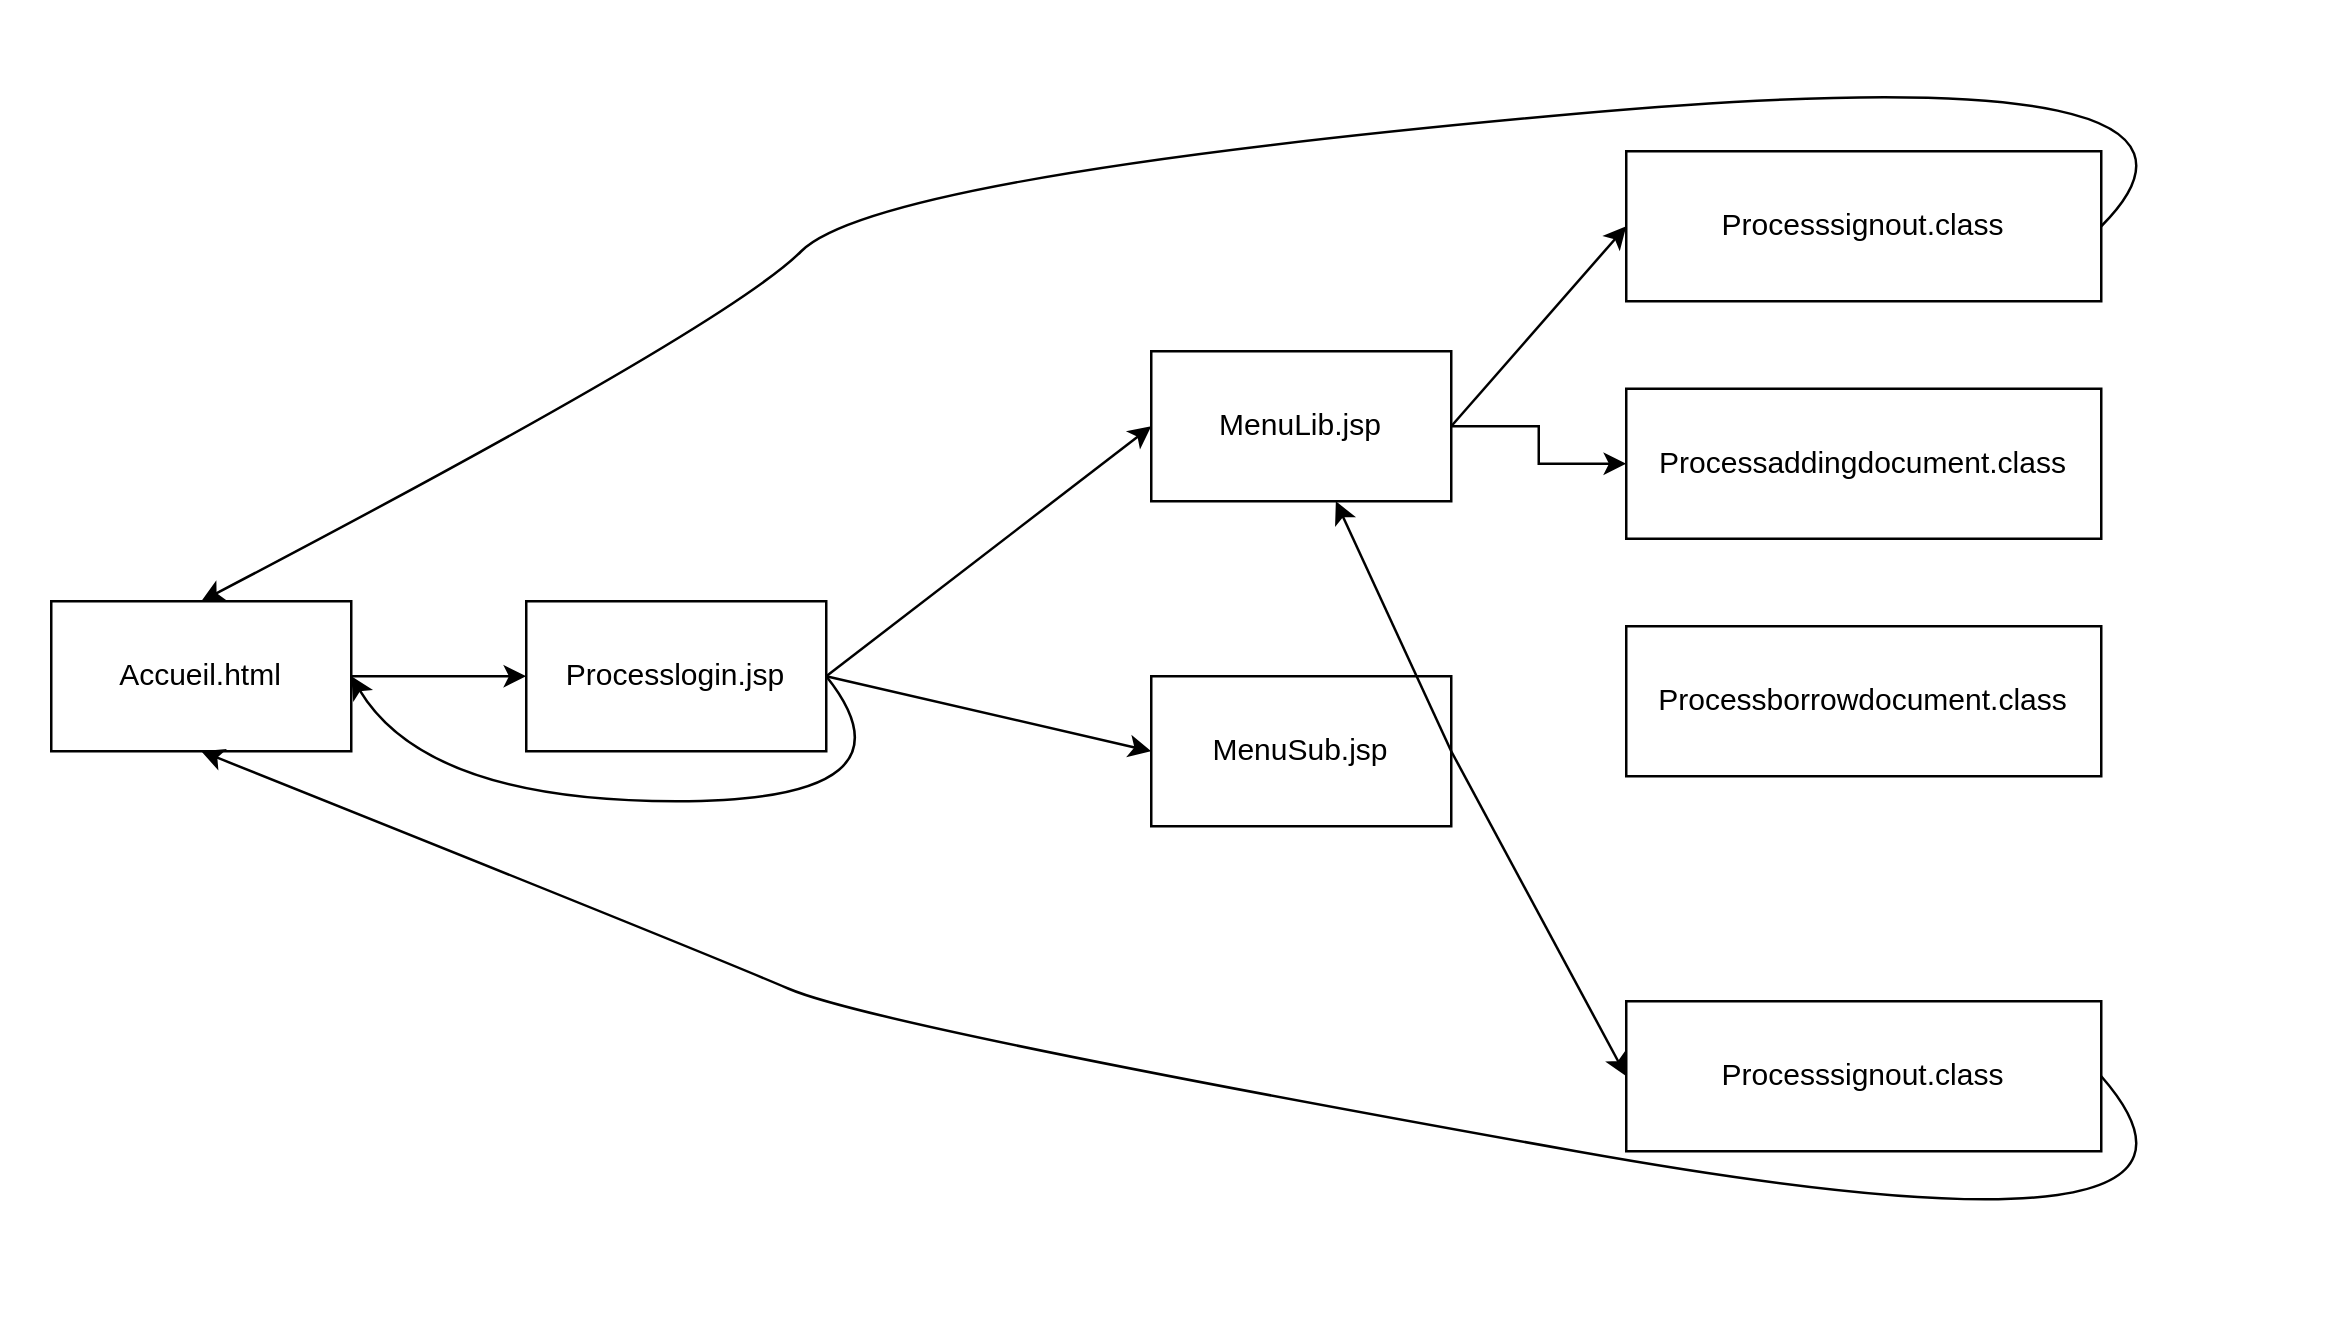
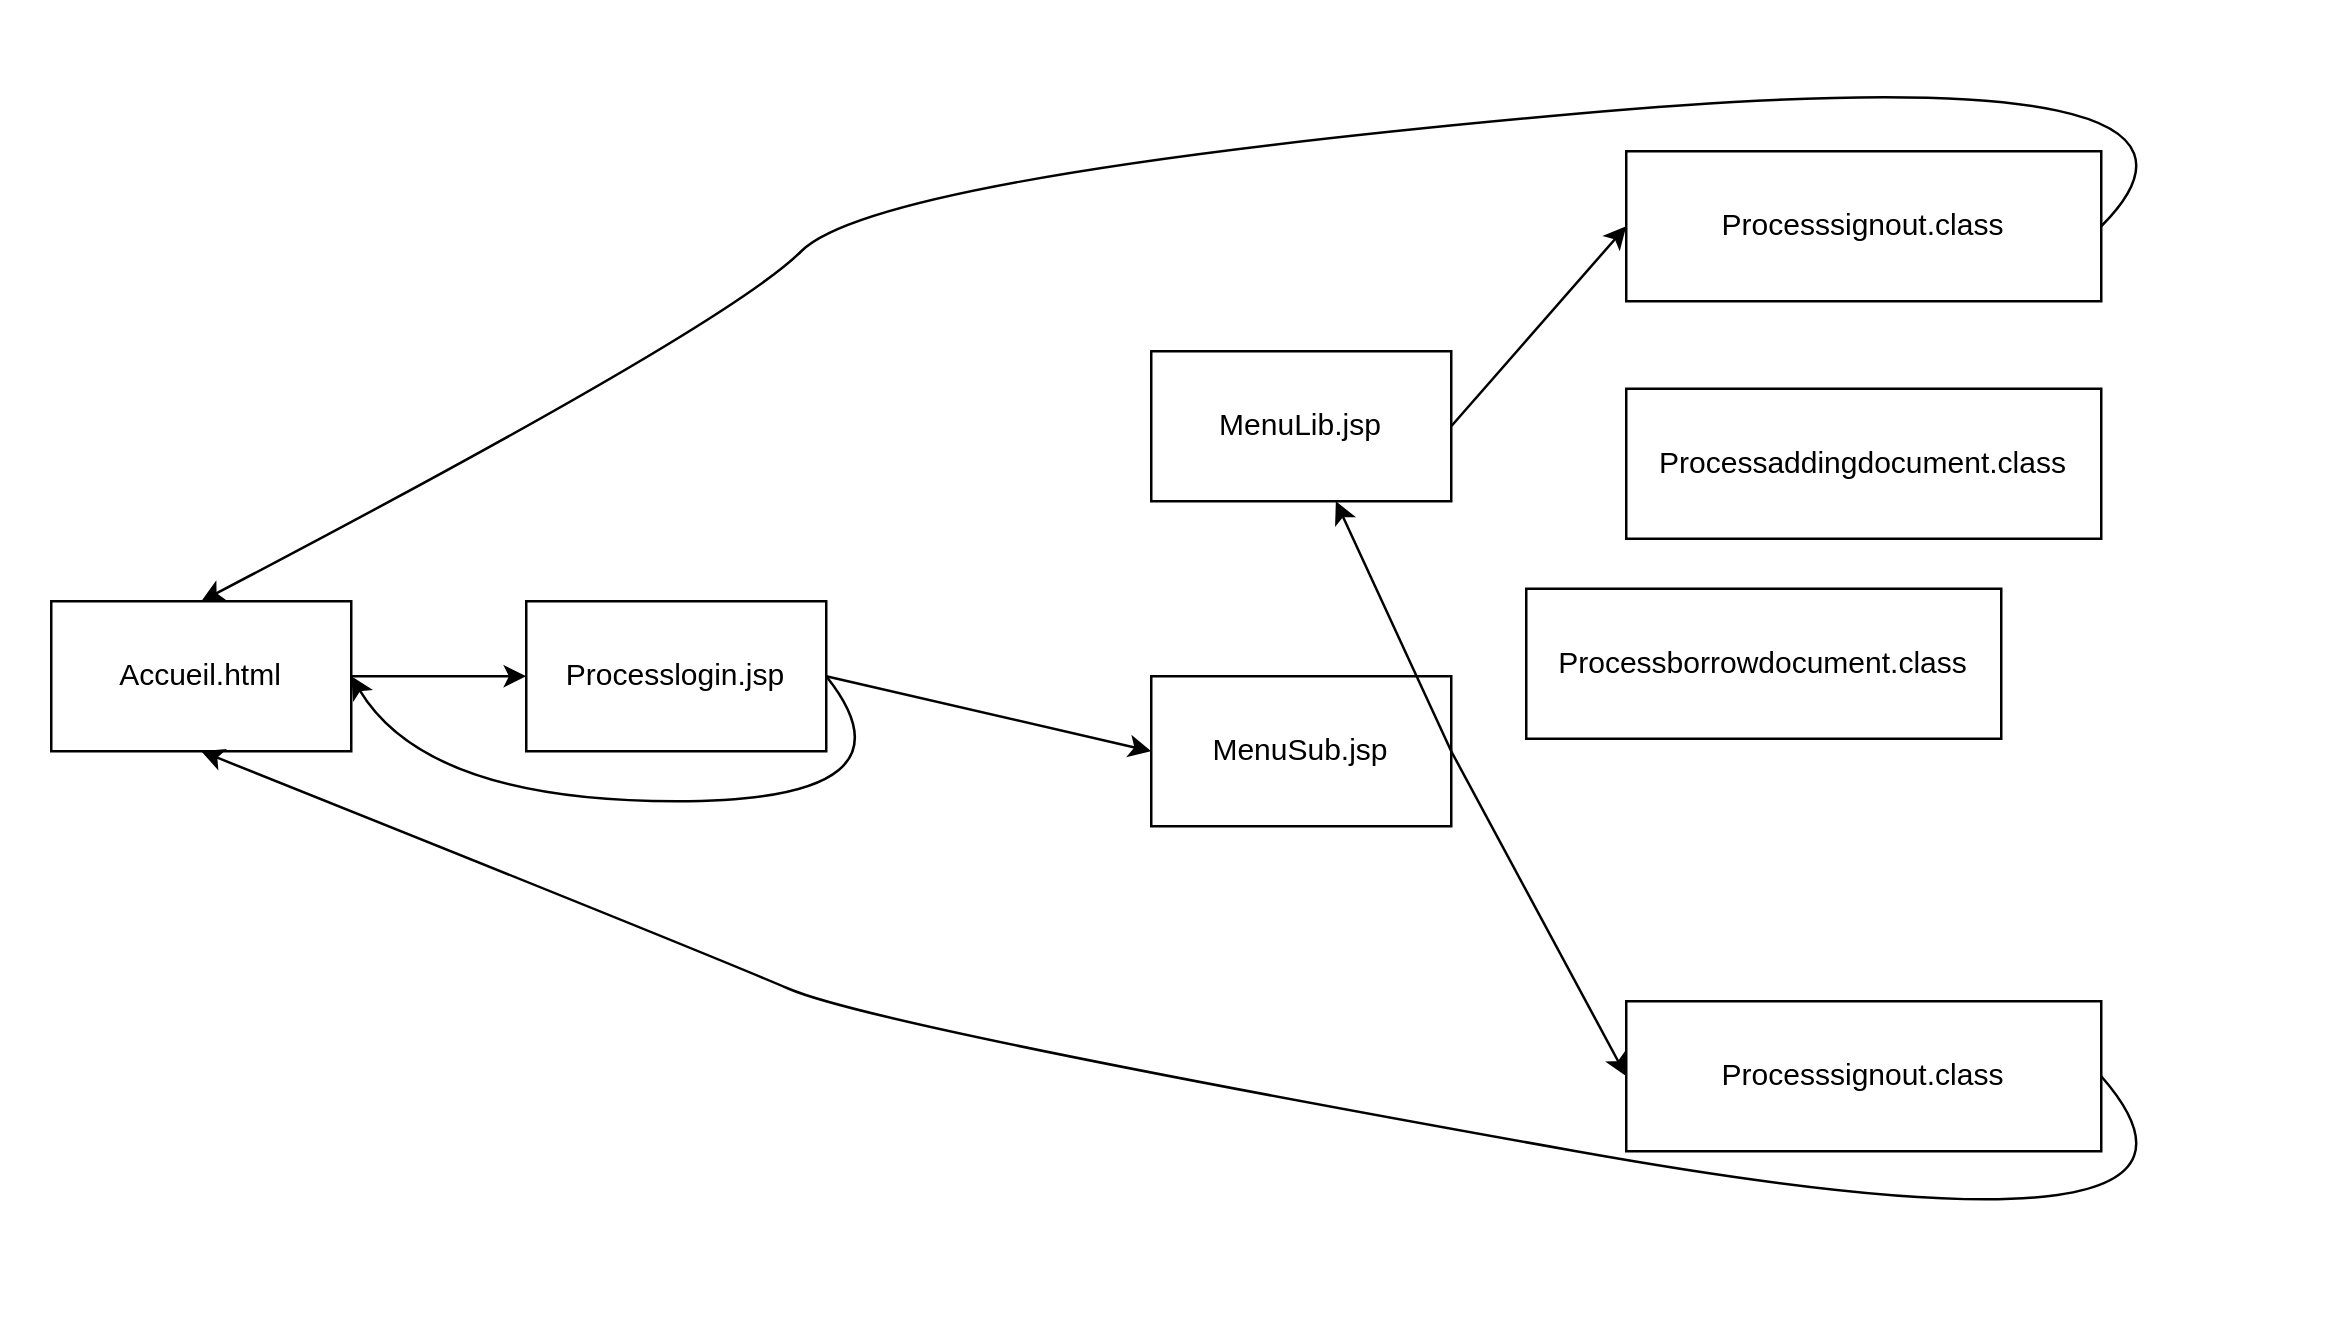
edge "MenuLib.jsp" -> "Processaddingdocument.class": removed
edge "Processlogin.jsp" -> "MenuLib.jsp": removed
node "Processborrowdocument.class": moved (1864, 701) -> (1764, 664)
